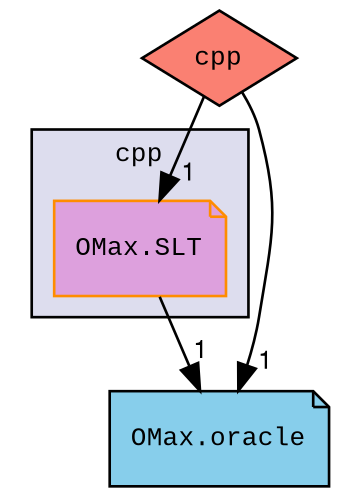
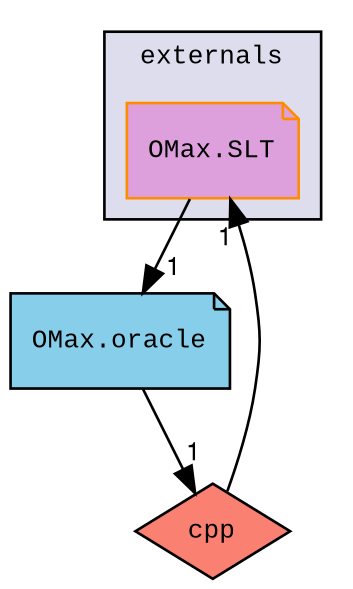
cluster "cpp": label "cpp" -> "externals"
edge "cpp" -> "OMax.oracle": reversed
